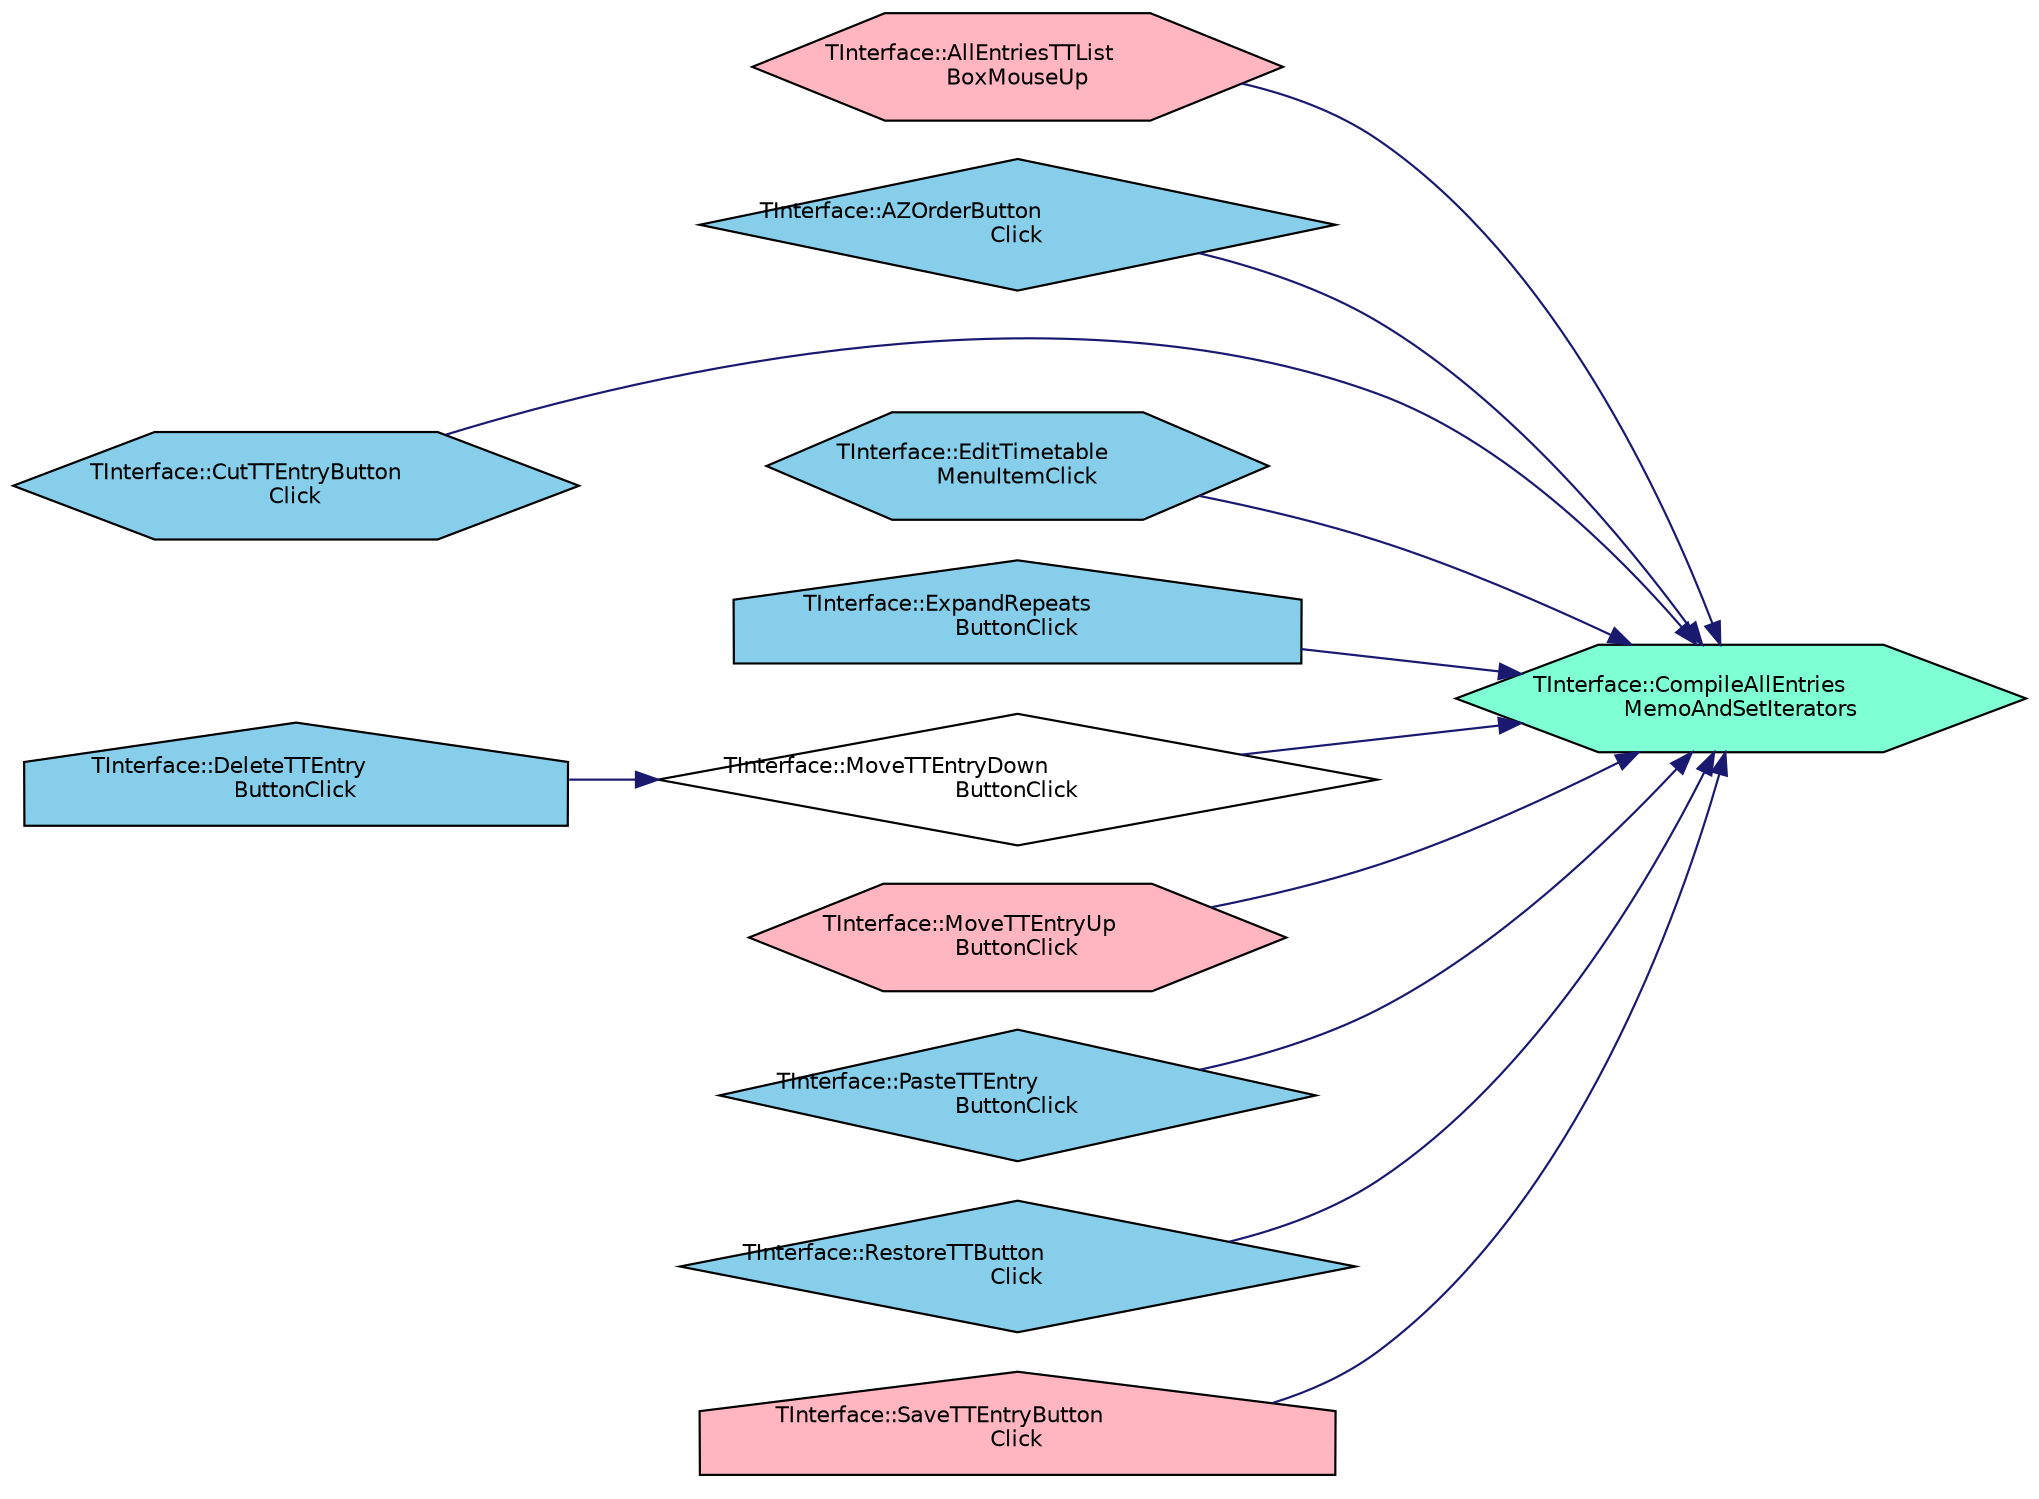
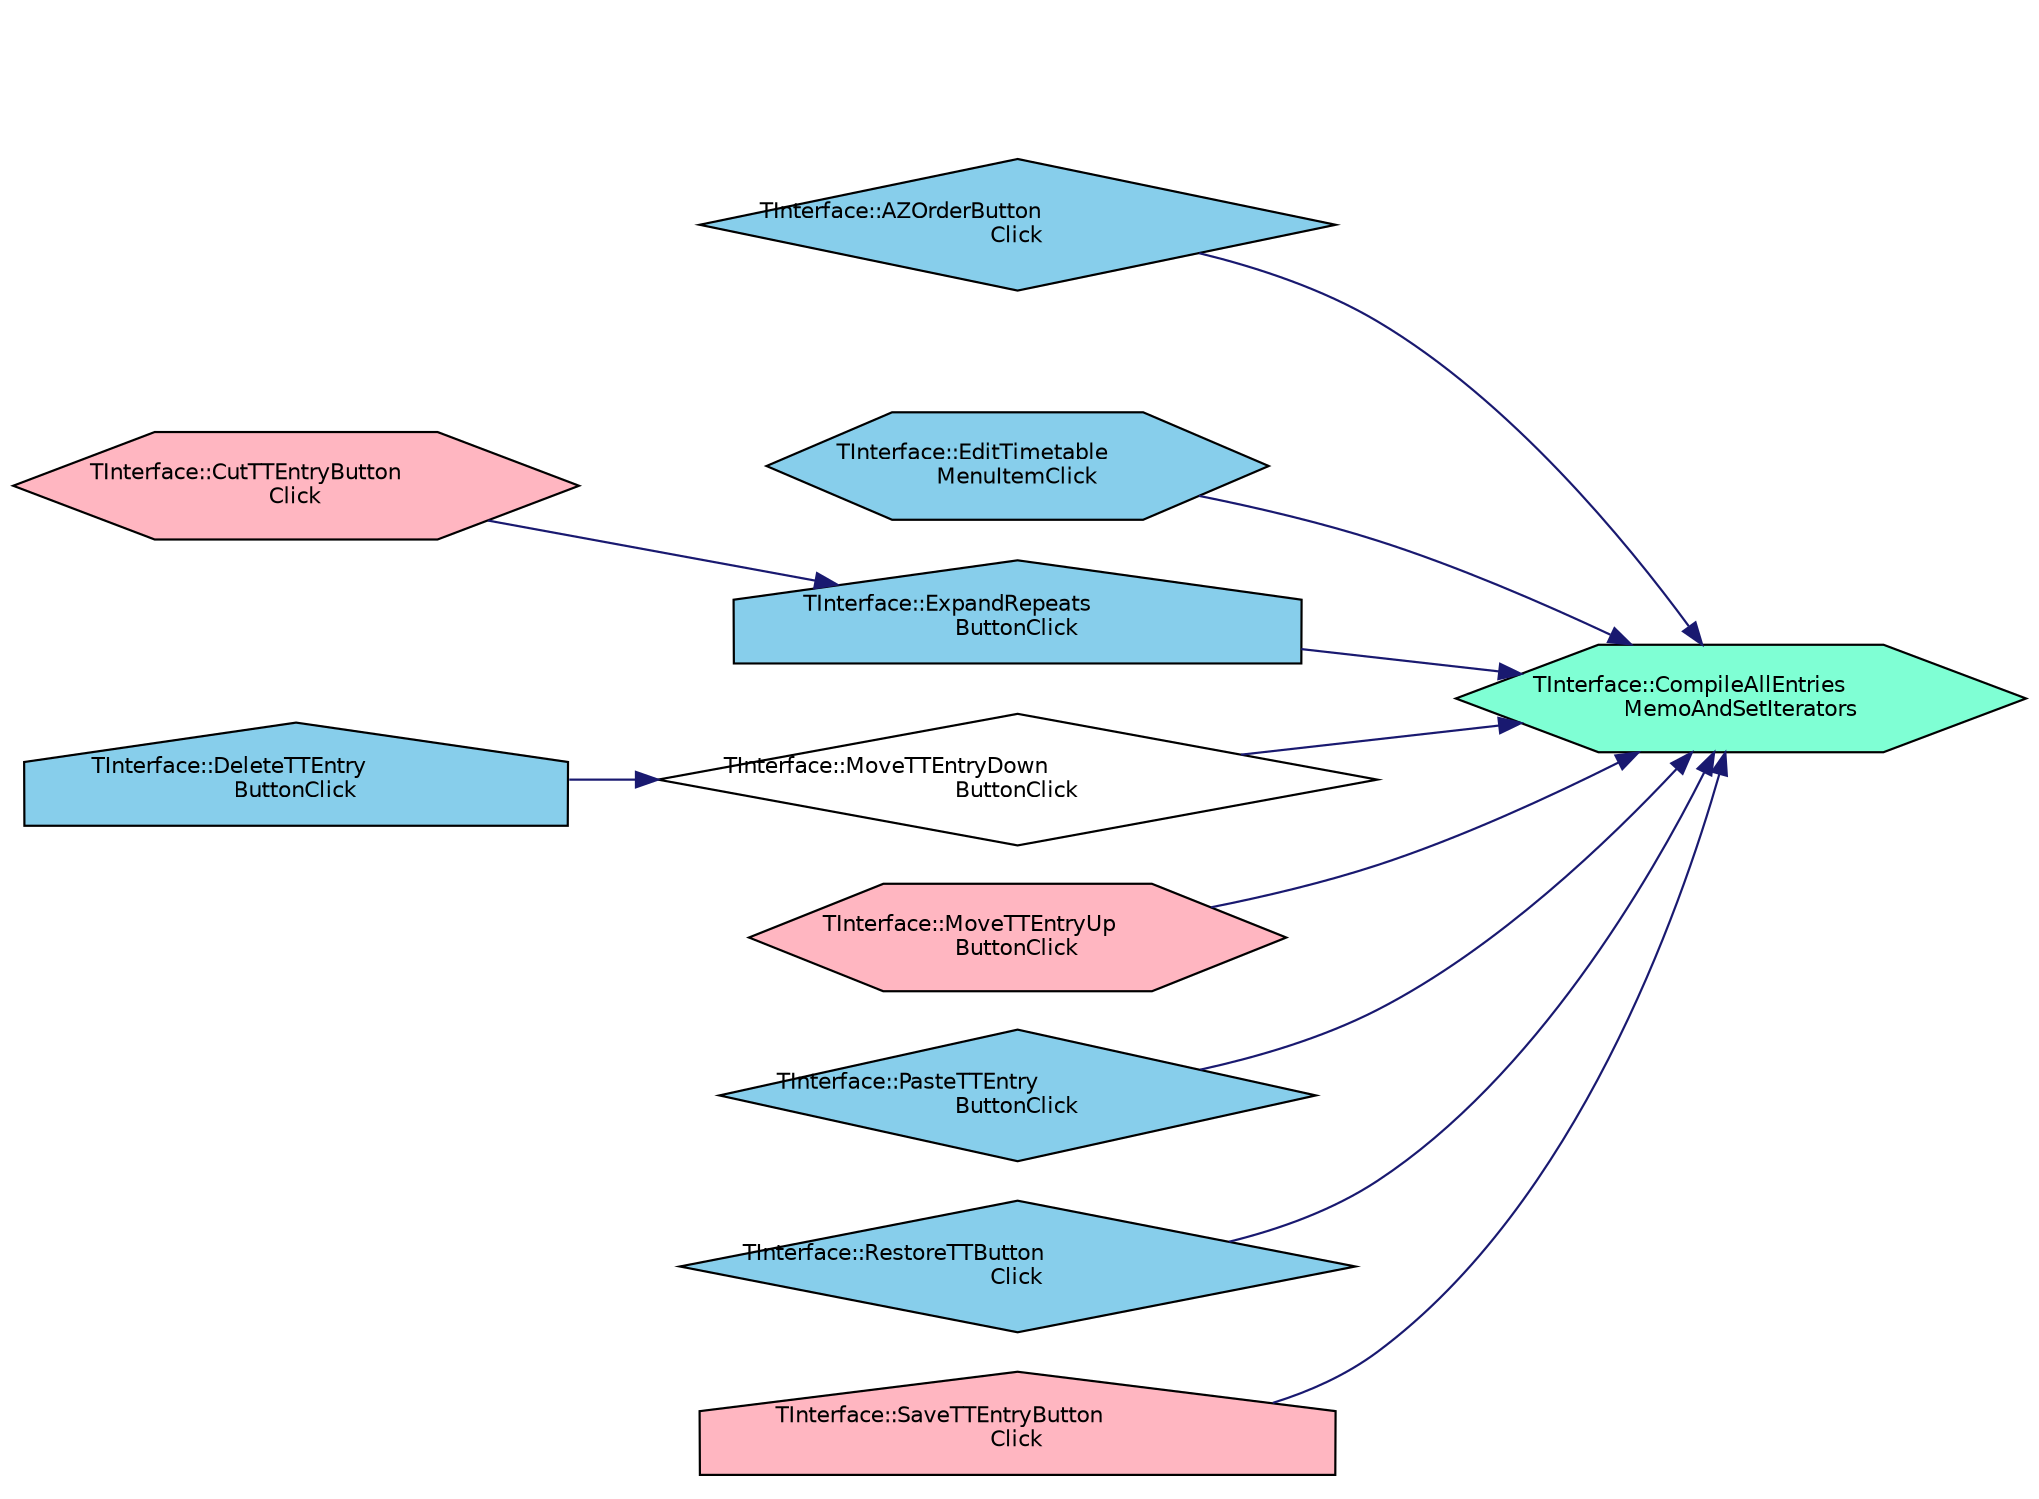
node "TInterface::AllEntriesTTList BoxMouseUp": removed
edge "TInterface::CutTTEntryButton Click" -> "TInterface::CompileAllEntries MemoAndSetIterators": now "TInterface::CutTTEntryButton Click" -> "TInterface::ExpandRepeats ButtonClick"
node "TInterface::CutTTEntryButton Click": fillcolor skyblue -> lightpink
